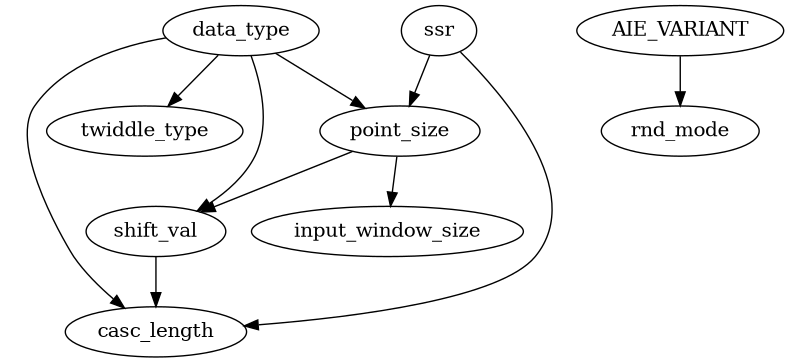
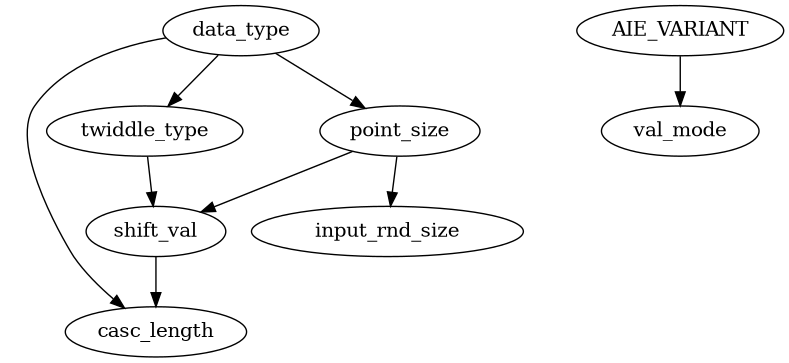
node "ssr": removed
node "rnd_mode": label "rnd_mode" -> "val_mode"
edge "data_type" -> "shift_val": now "twiddle_type" -> "shift_val"
node "input_window_size": label "input_window_size" -> "input_rnd_size"
